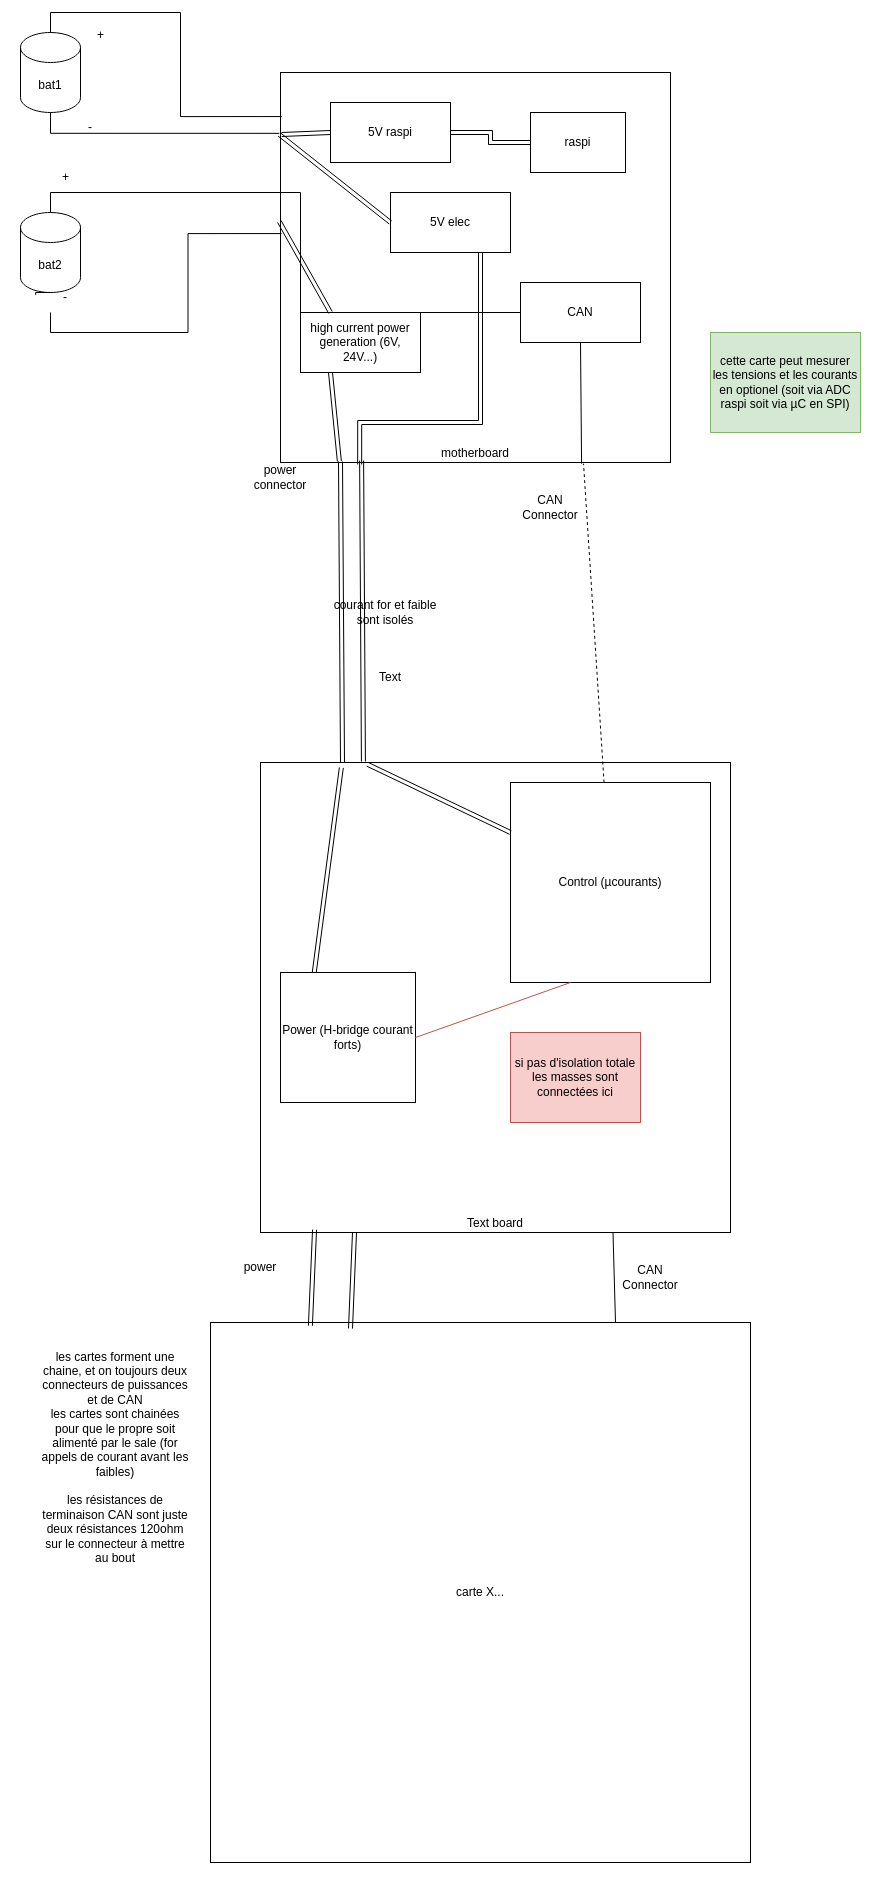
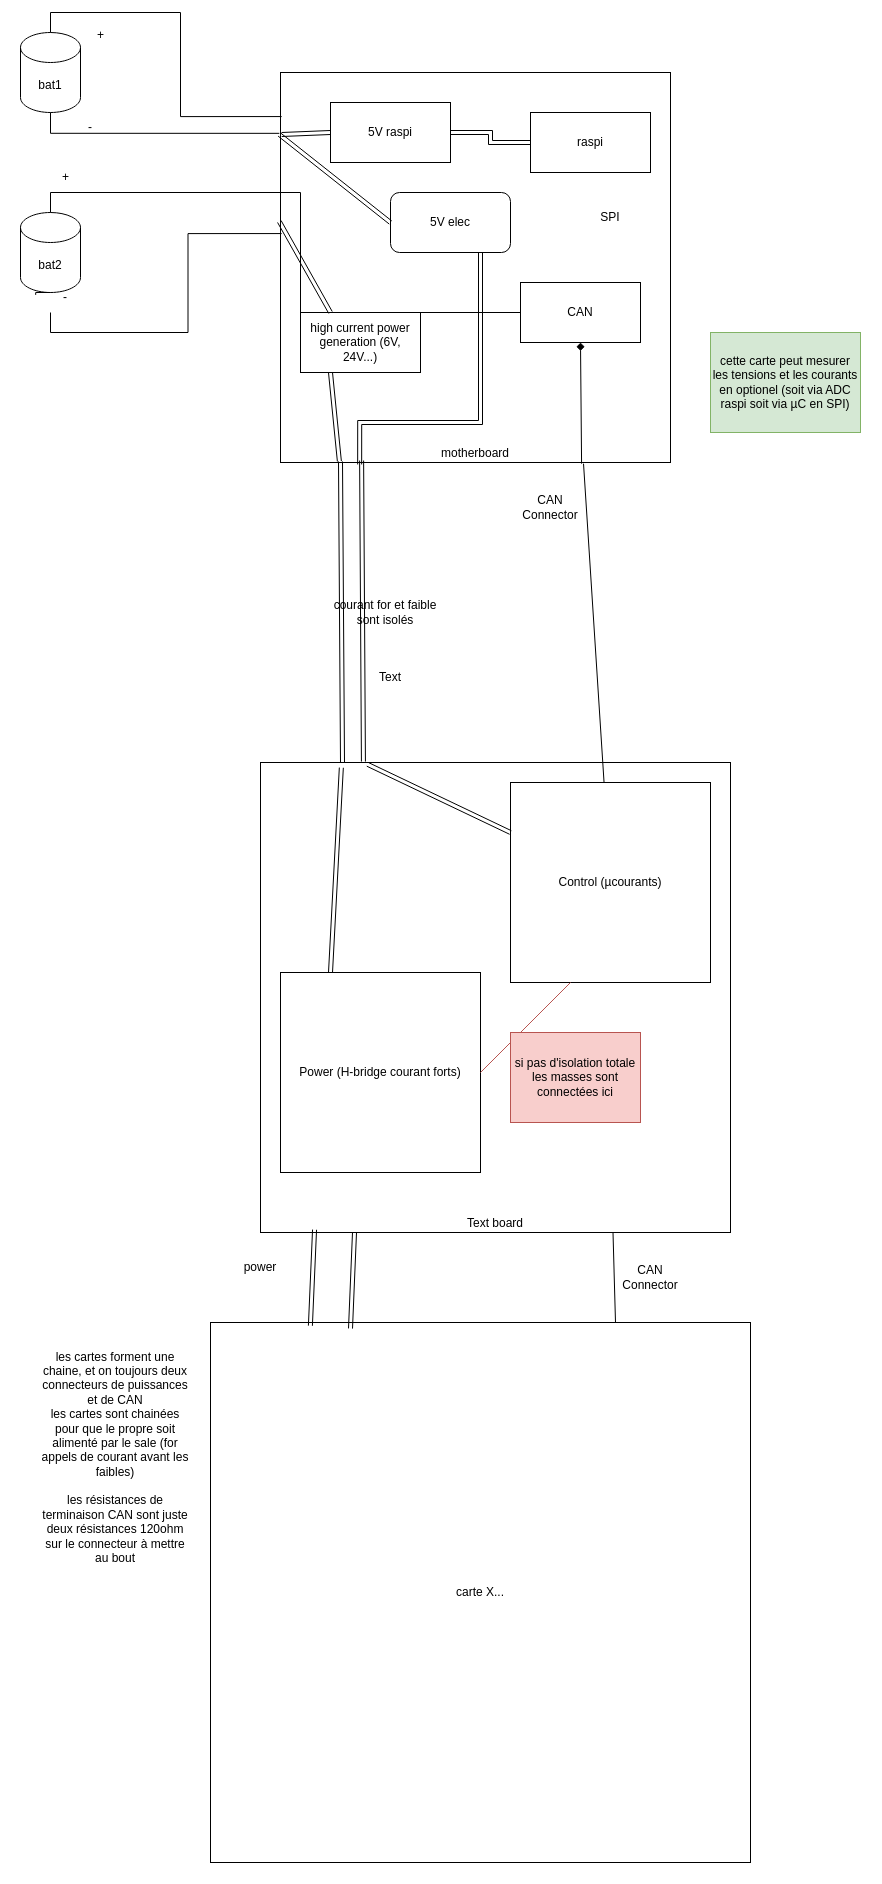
node "raspi": size 95x60 -> 120x60
node "SPI": added
node "5V elec": shape rectangle -> rounded rectangle
edge "motherboard" -- "CAN": arrowhead none -> diamond
node "power connector": removed
edge "motherboard" -- "Control (µcourants)": style dashed -> solid
node "Power (H-bridge courant forts)": size 135x130 -> 200x200
